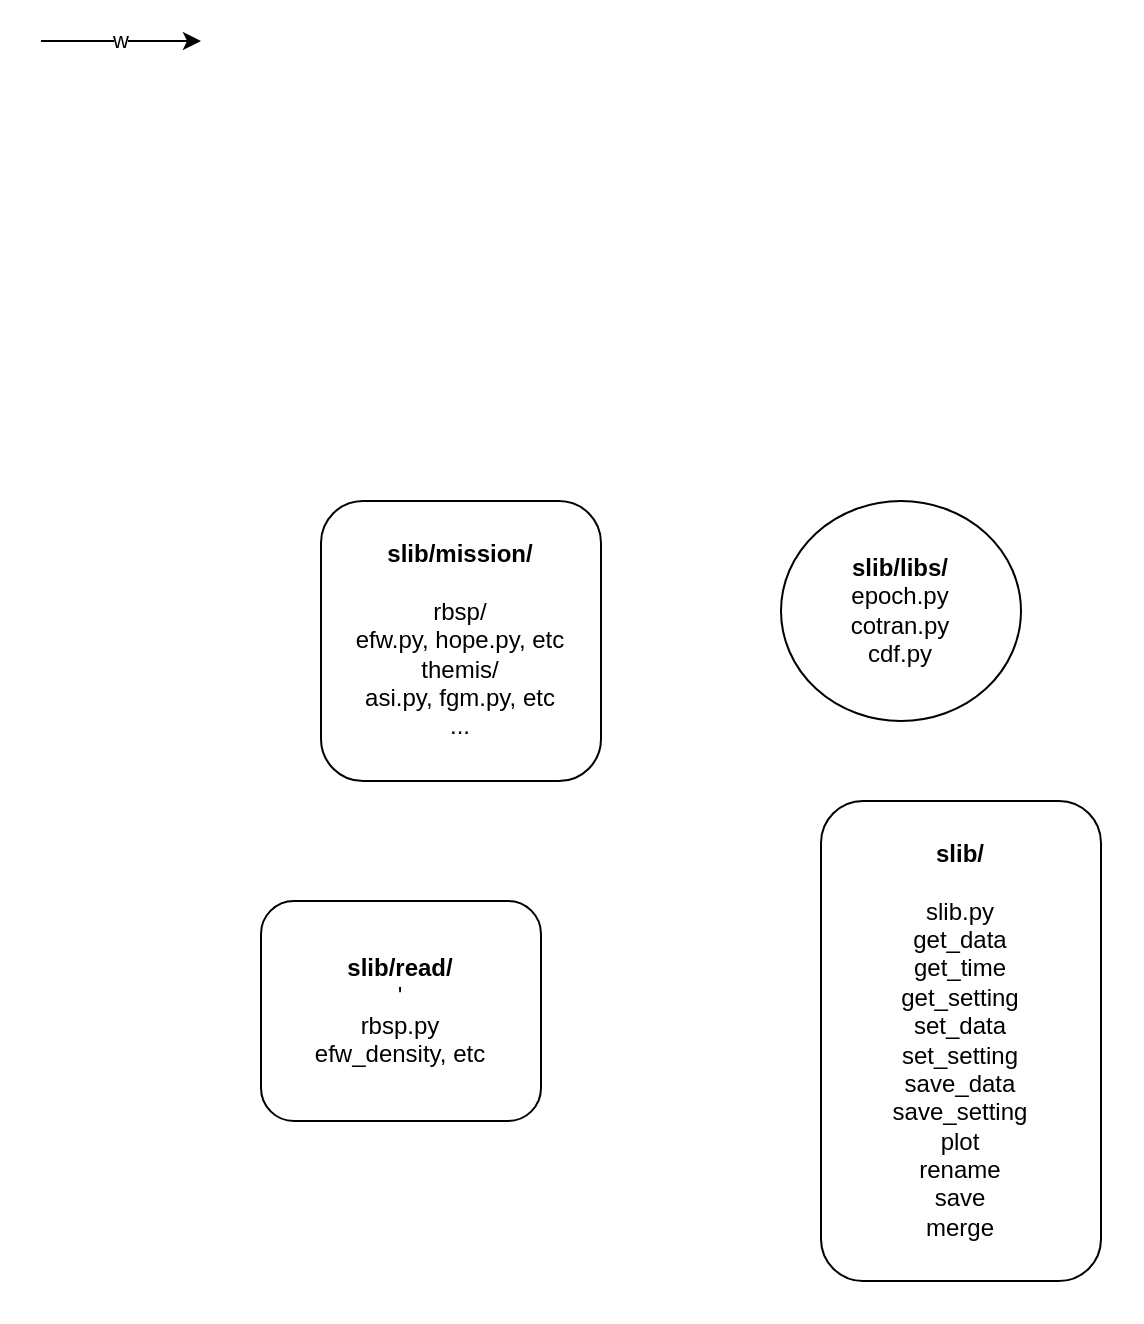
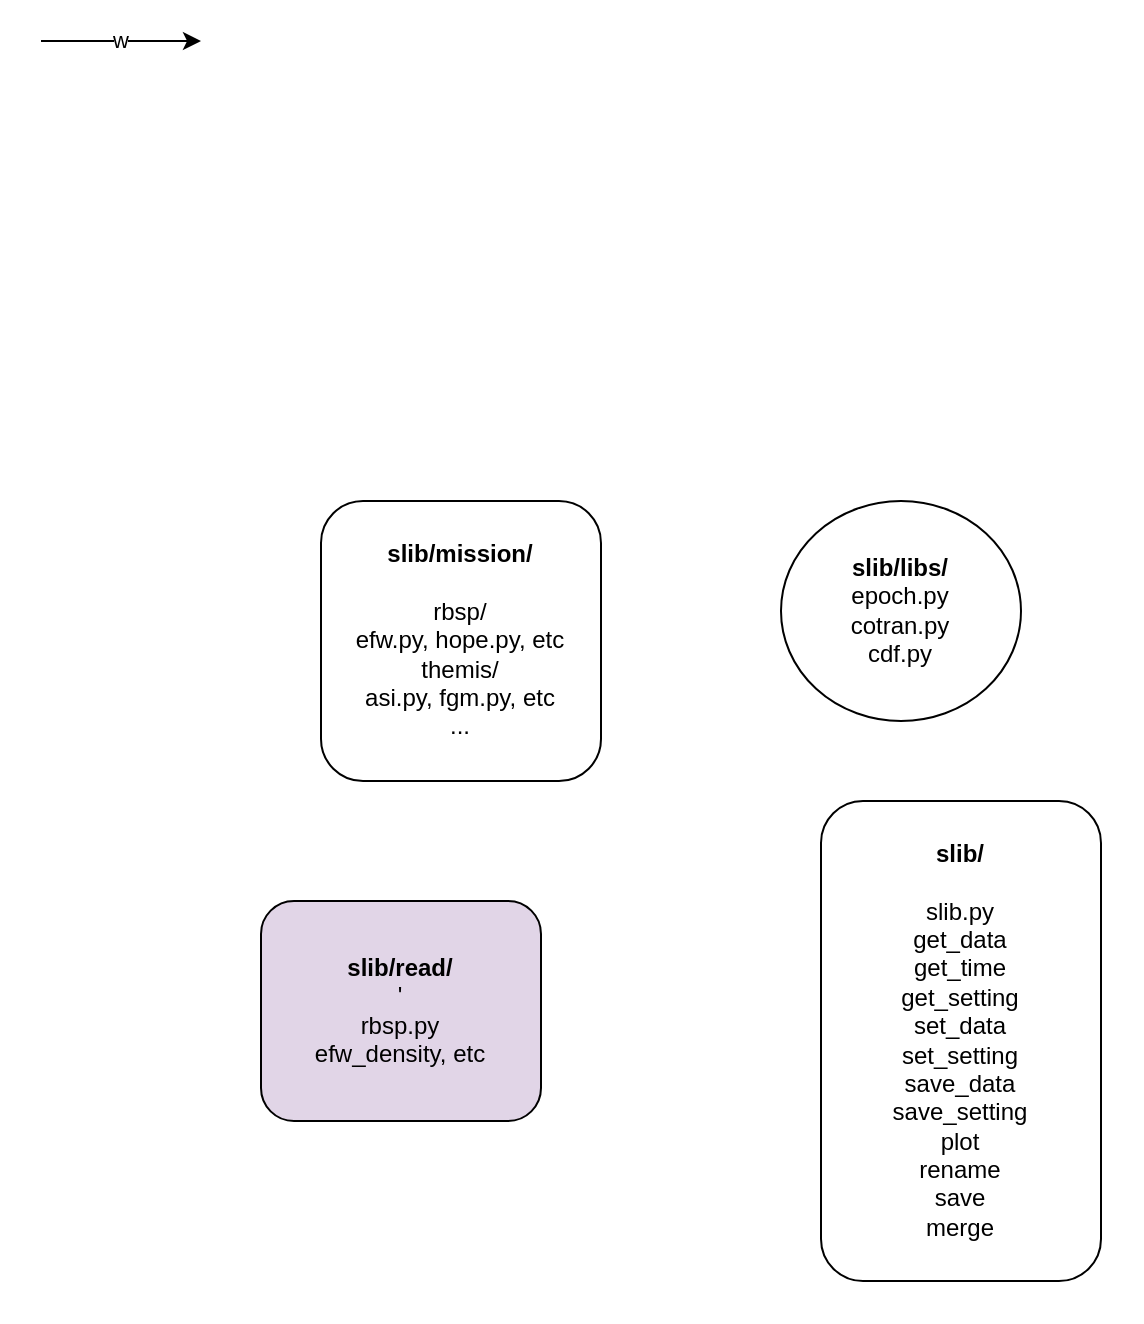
node "slib/read/ ' rbsp.py efw_density, etc": fillcolor #ffffff -> #e1d5e7
